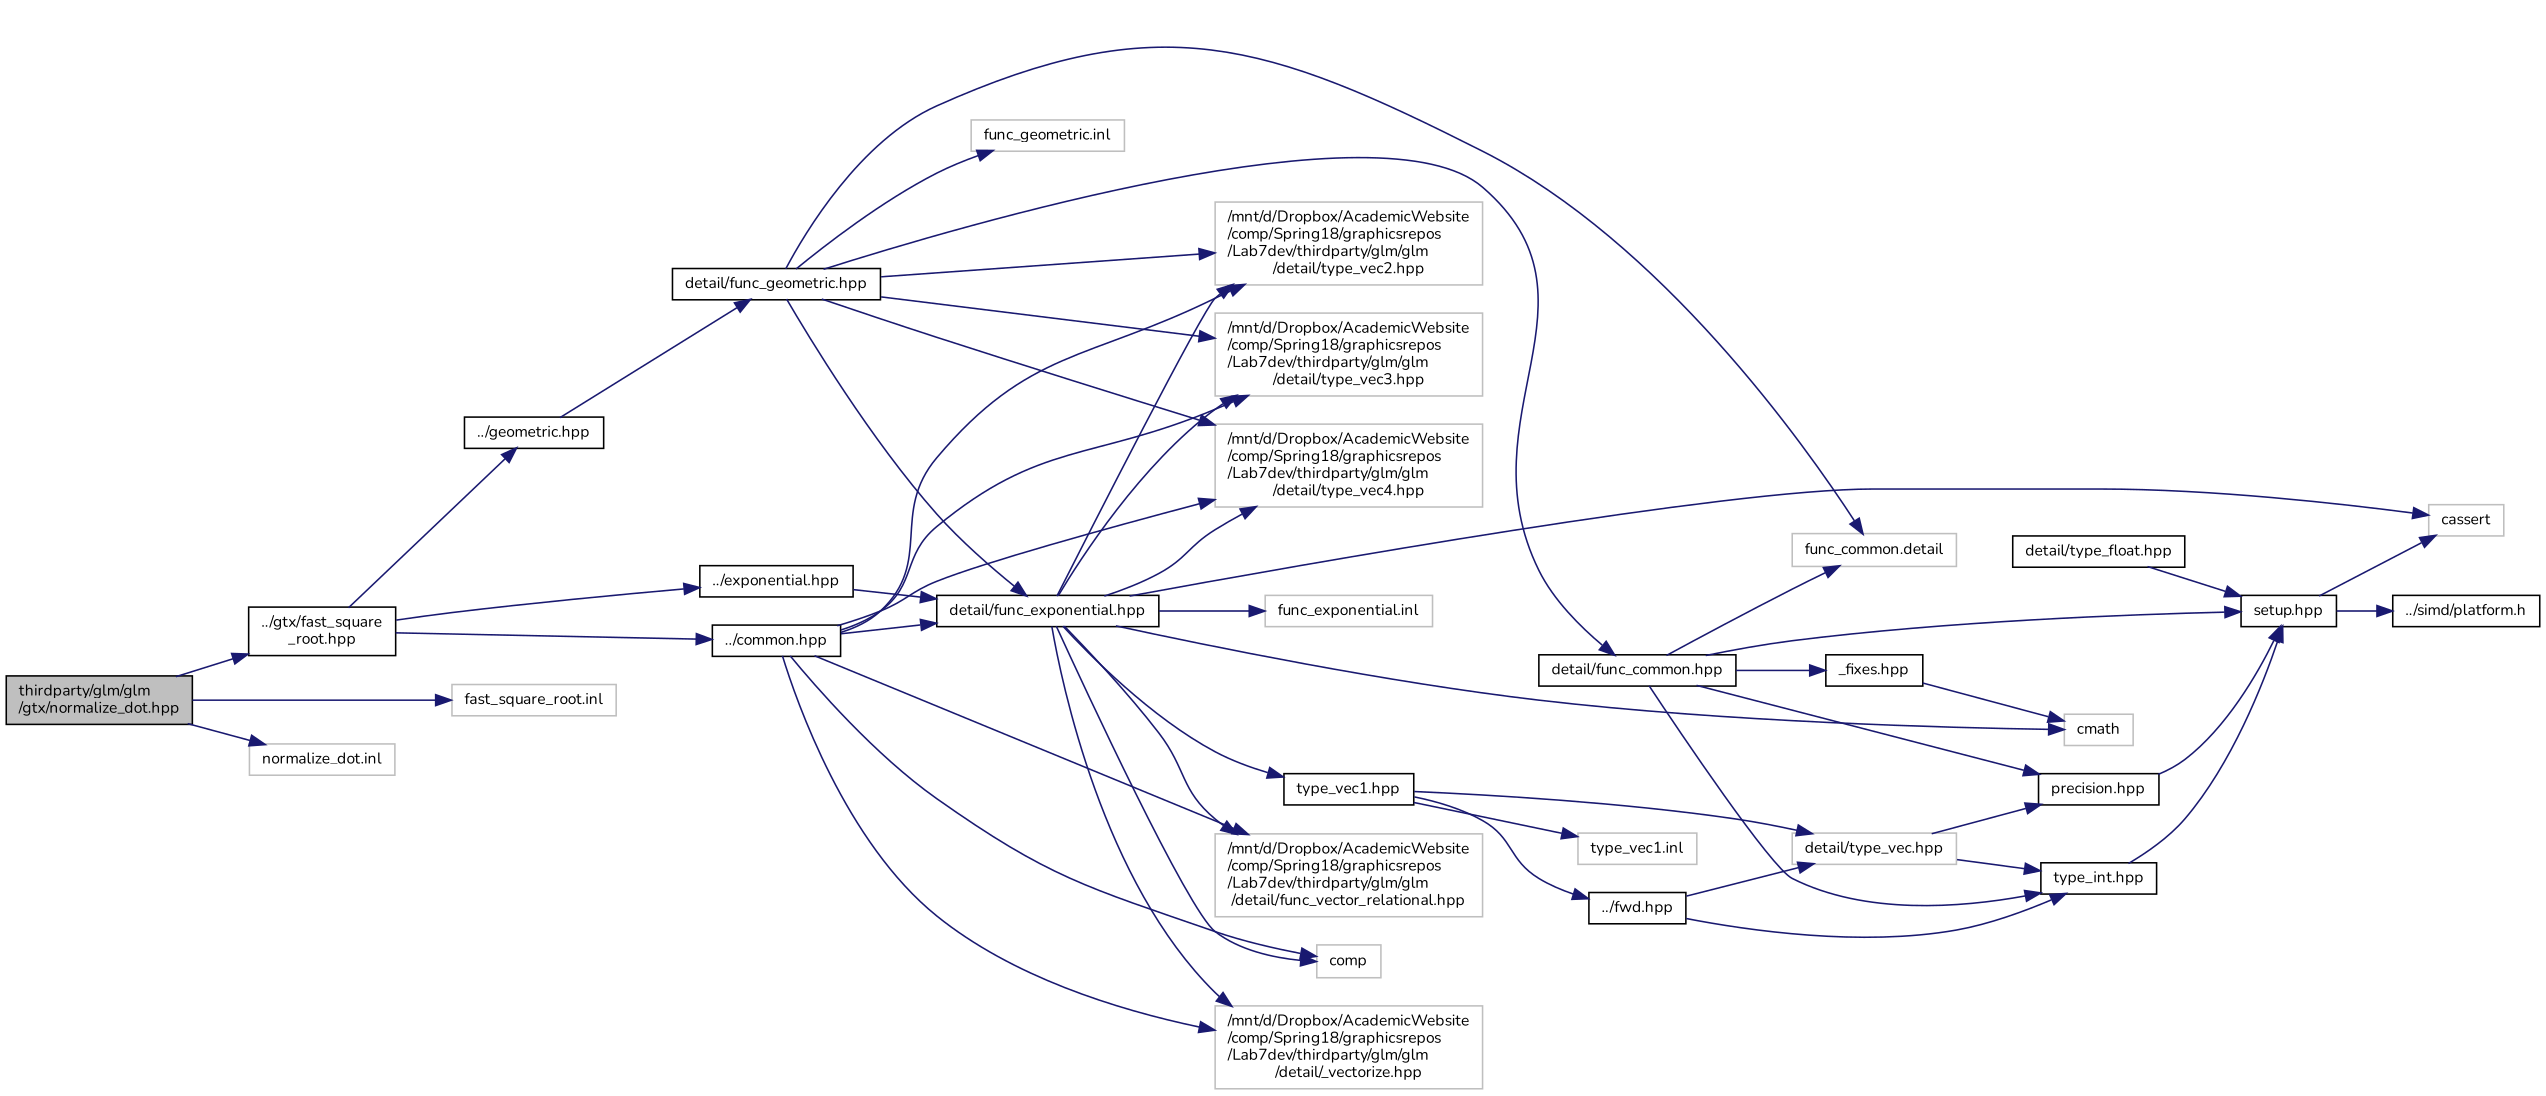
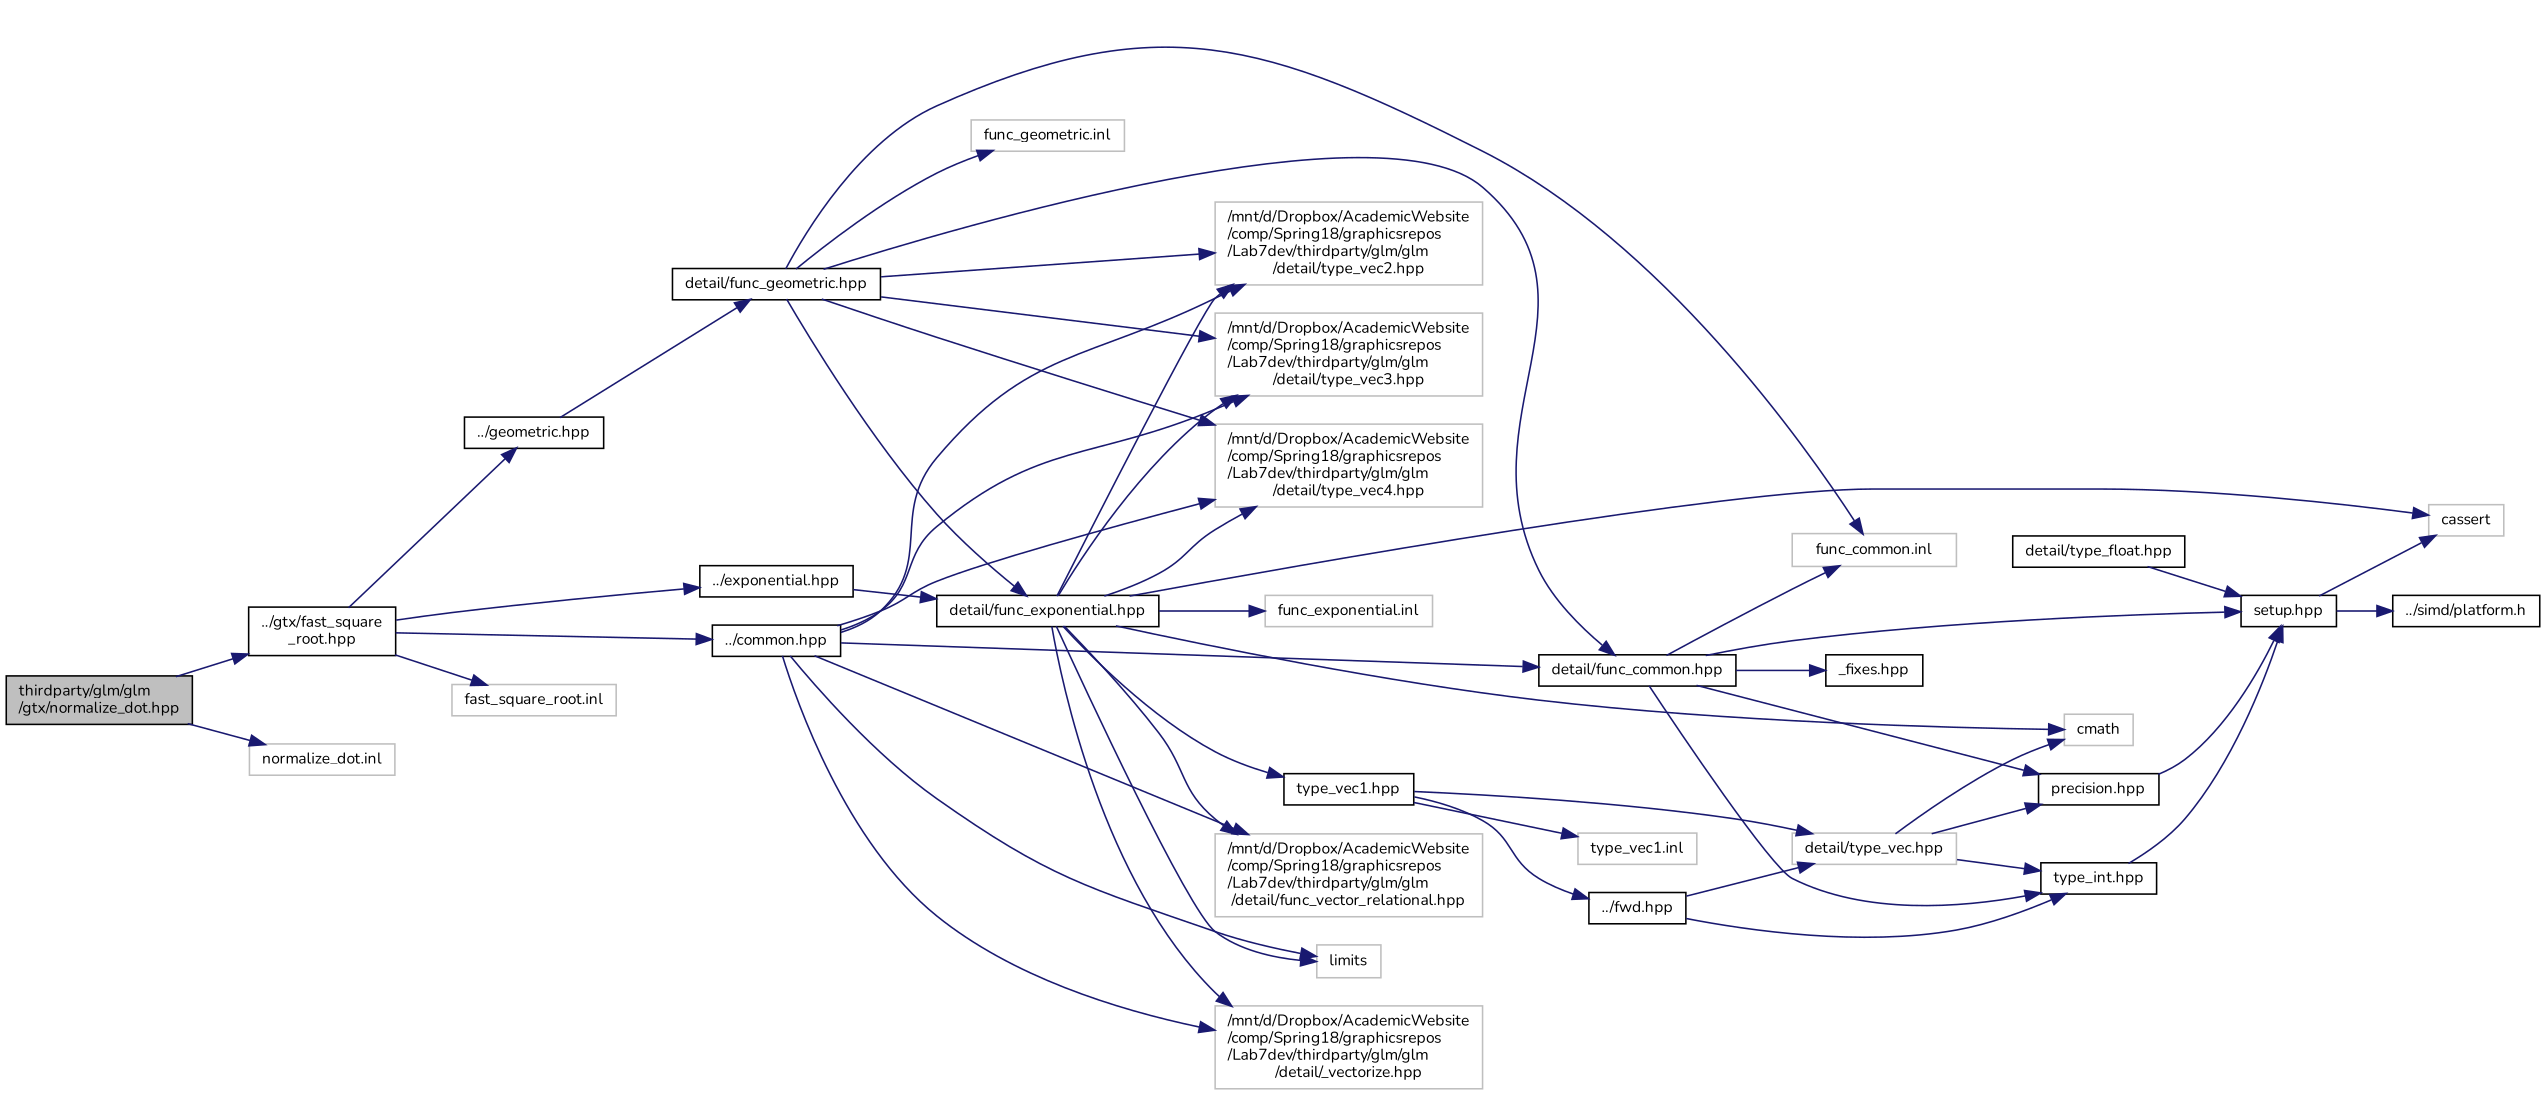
node "func_common.detail": label "func_common.detail" -> "func_common.inl"
edge "../common.hpp" -> "detail/func_exponential.hpp": now "../common.hpp" -> "detail/func_common.hpp"
edge "thirdparty/glm/glm /gtx/normalize_dot.hpp" -> "fast_square_root.inl": now "../gtx/fast_square _root.hpp" -> "fast_square_root.inl"
edge "_fixes.hpp" -> "cmath": now "detail/type_vec.hpp" -> "cmath"
node "comp": label "comp" -> "limits"
